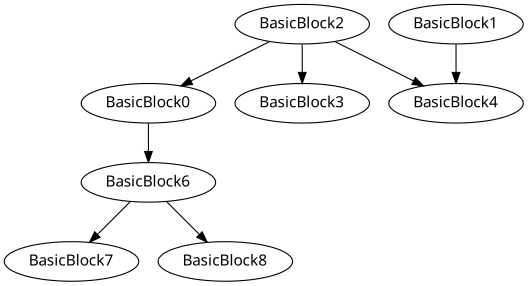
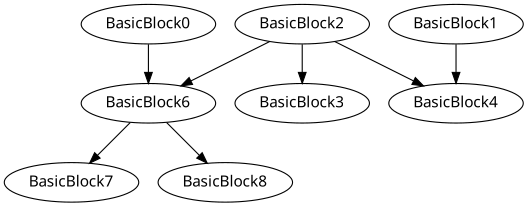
edge "BasicBlock2" -> "BasicBlock0": now "BasicBlock2" -> "BasicBlock6"
